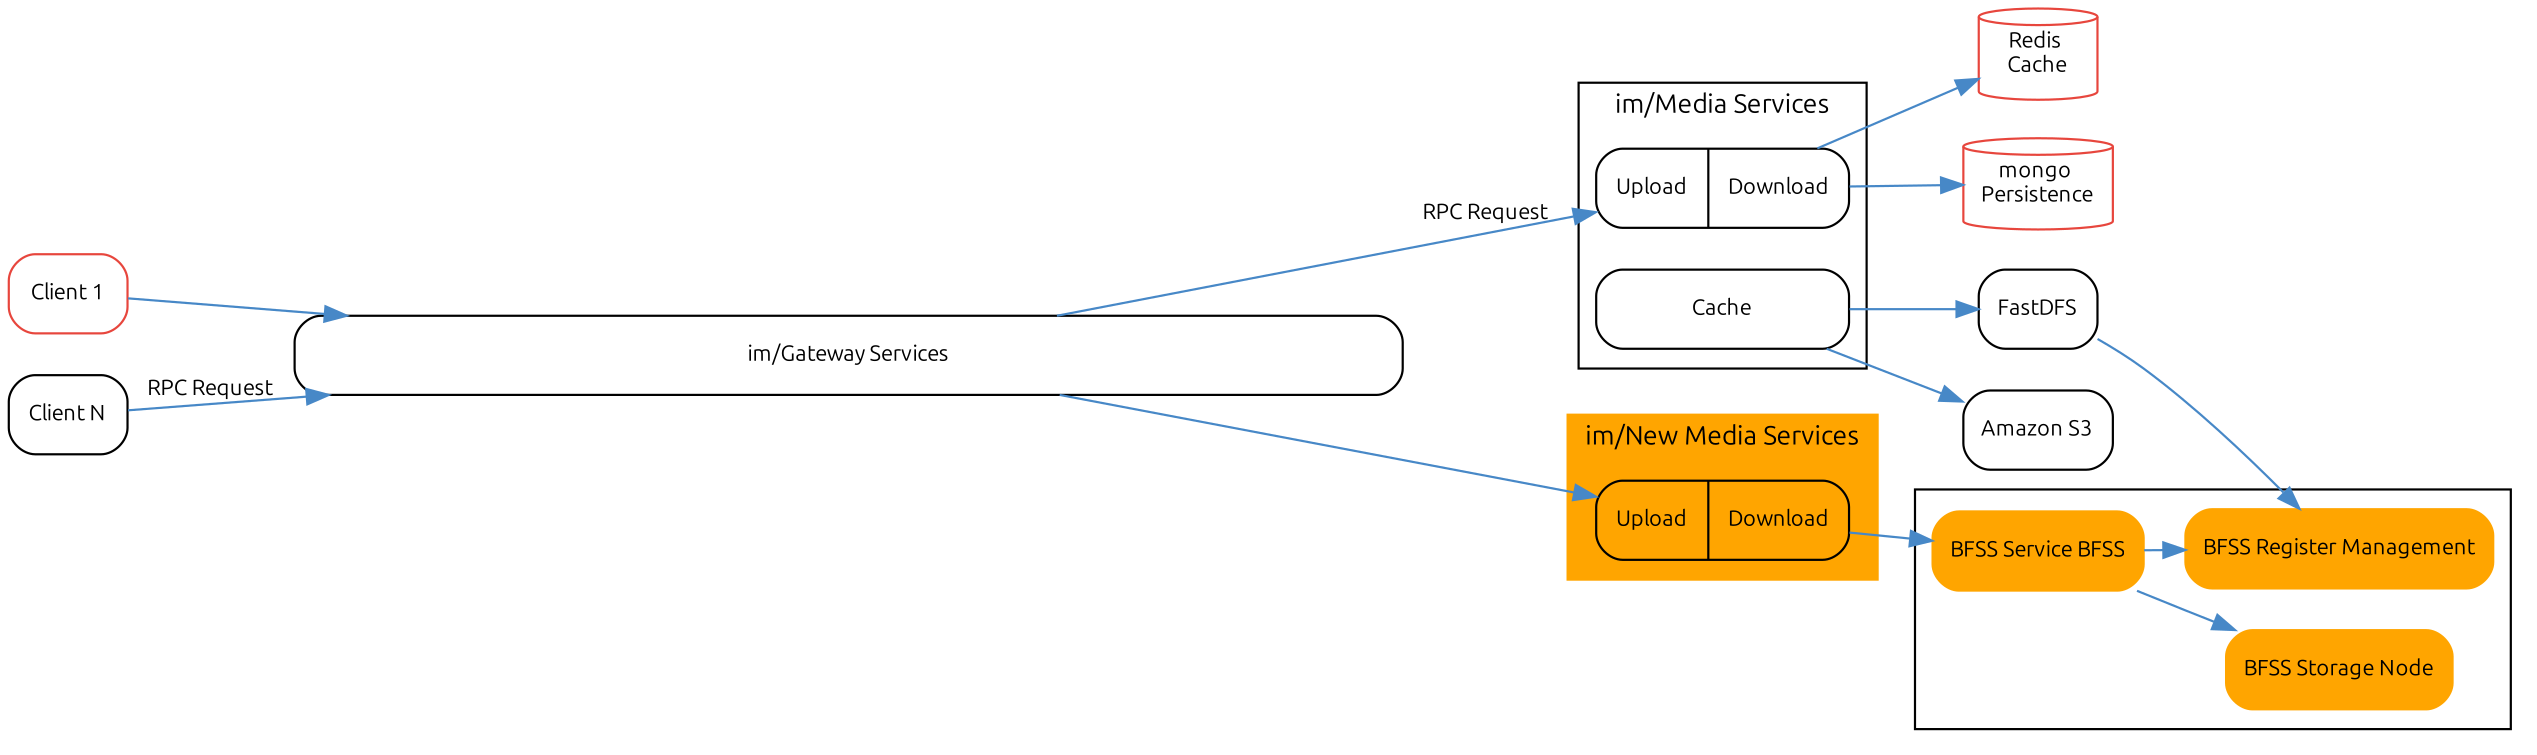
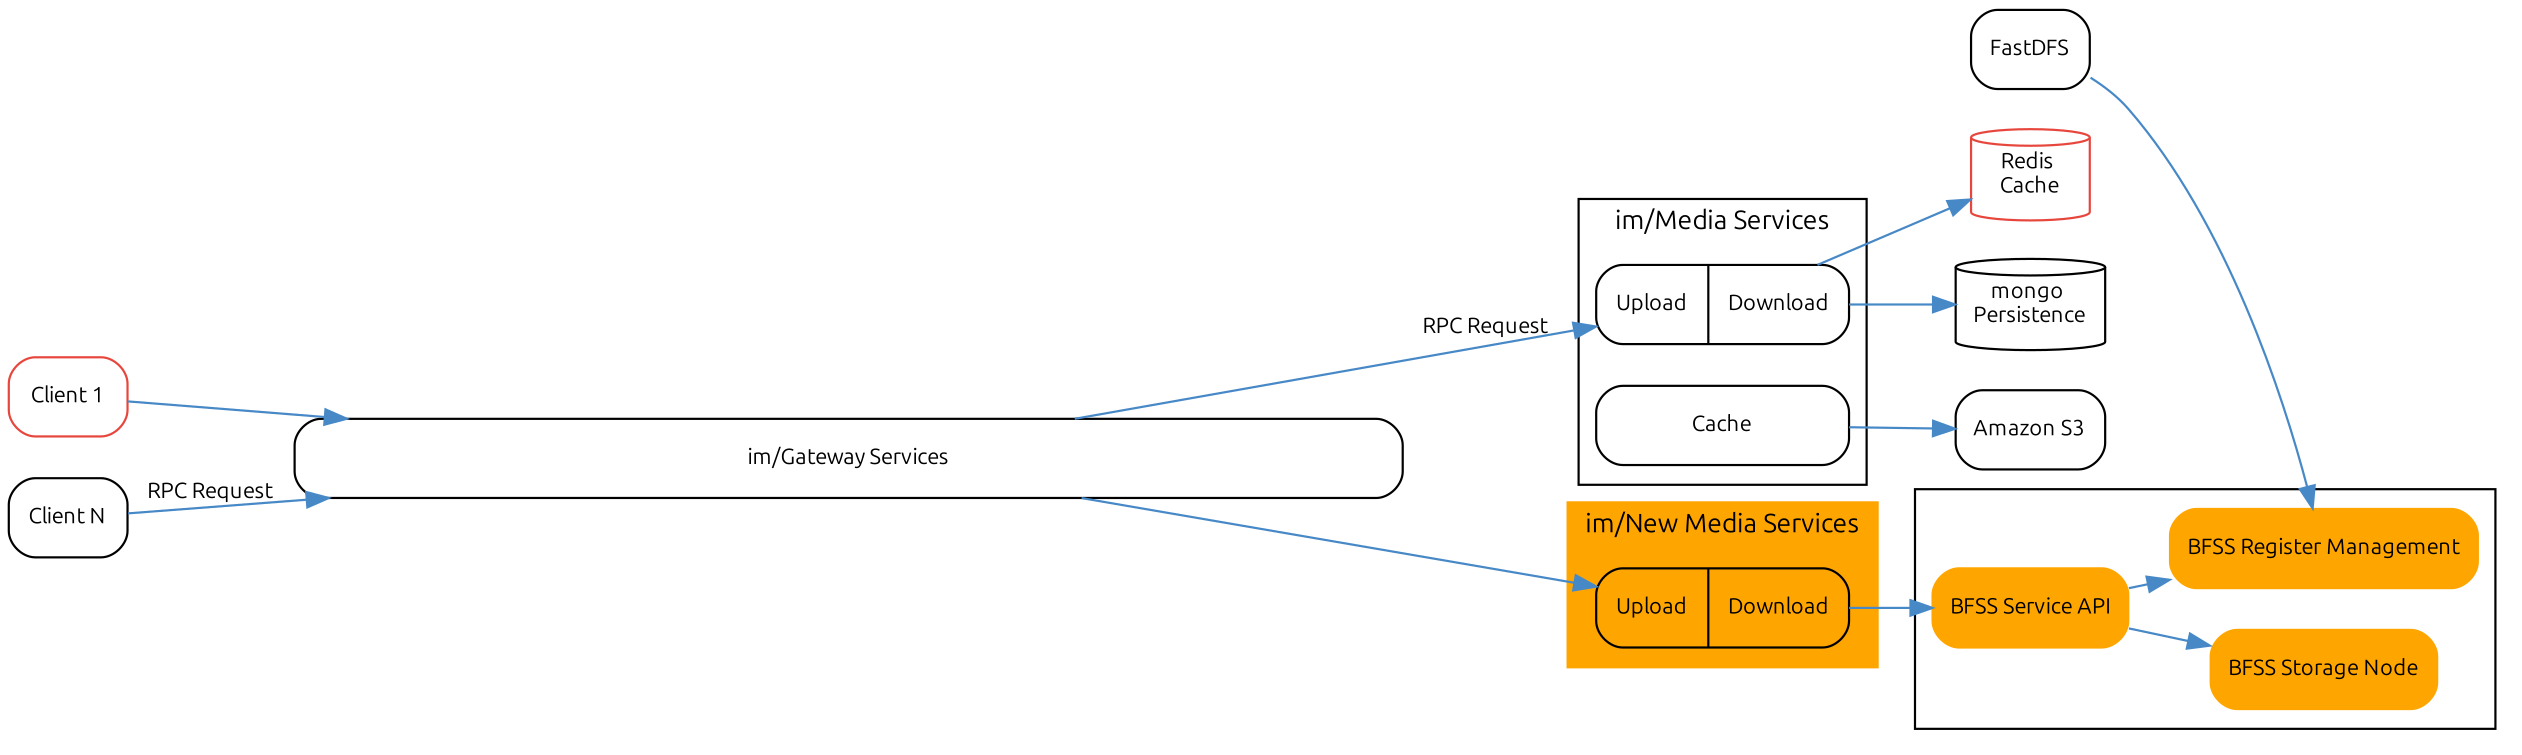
node "mongo Persistence": color #e7463d -> black
edge "Cache" -> "FastDFS": removed
node "BFSS Service BFSS": label "BFSS Service BFSS" -> "BFSS Service API"
